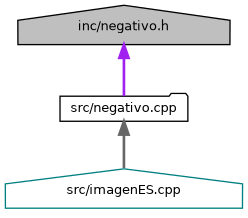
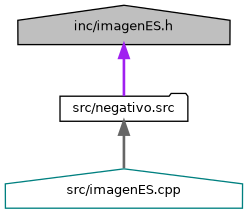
node "inc/negativo.h": label "inc/negativo.h" -> "inc/imagenES.h"
node "src/negativo.cpp": label "src/negativo.cpp" -> "src/negativo.src"
